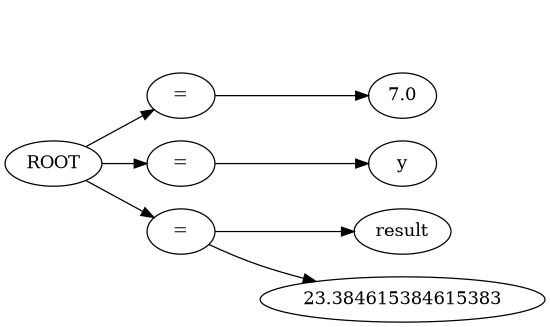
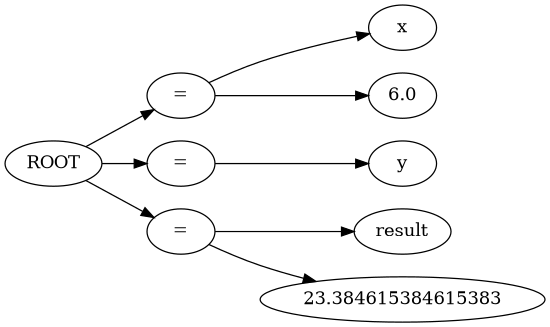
node "x": added
node "7.0": label "7.0" -> "6.0"
